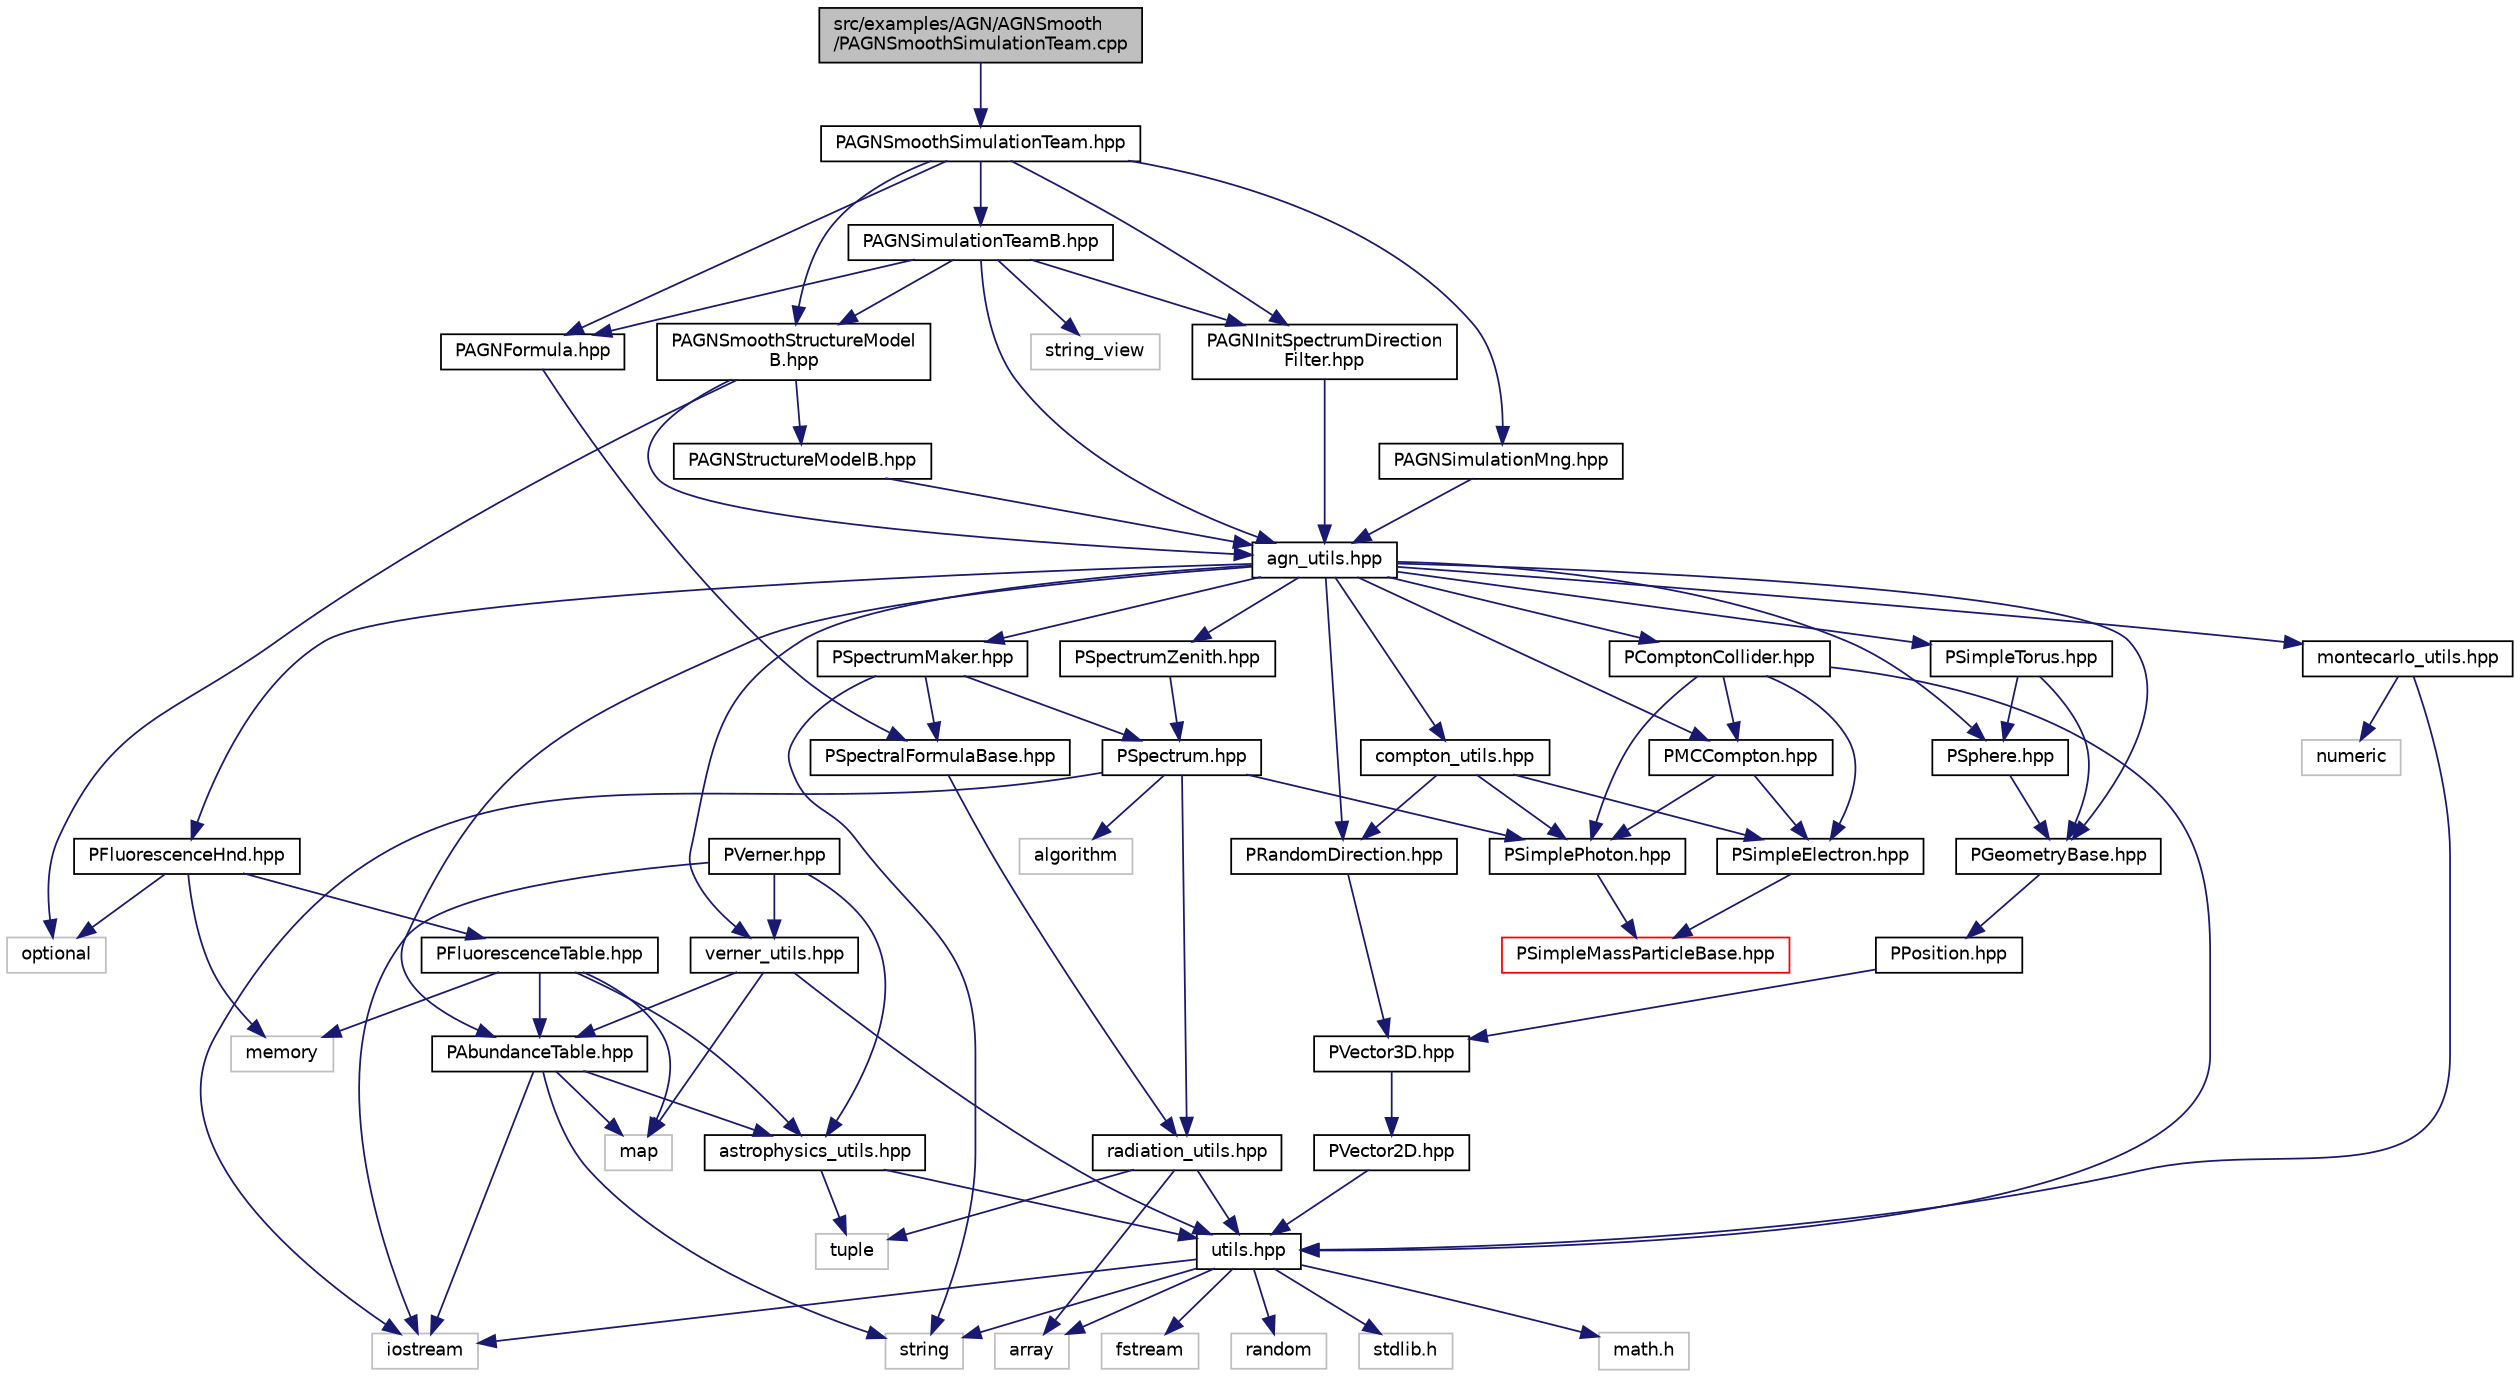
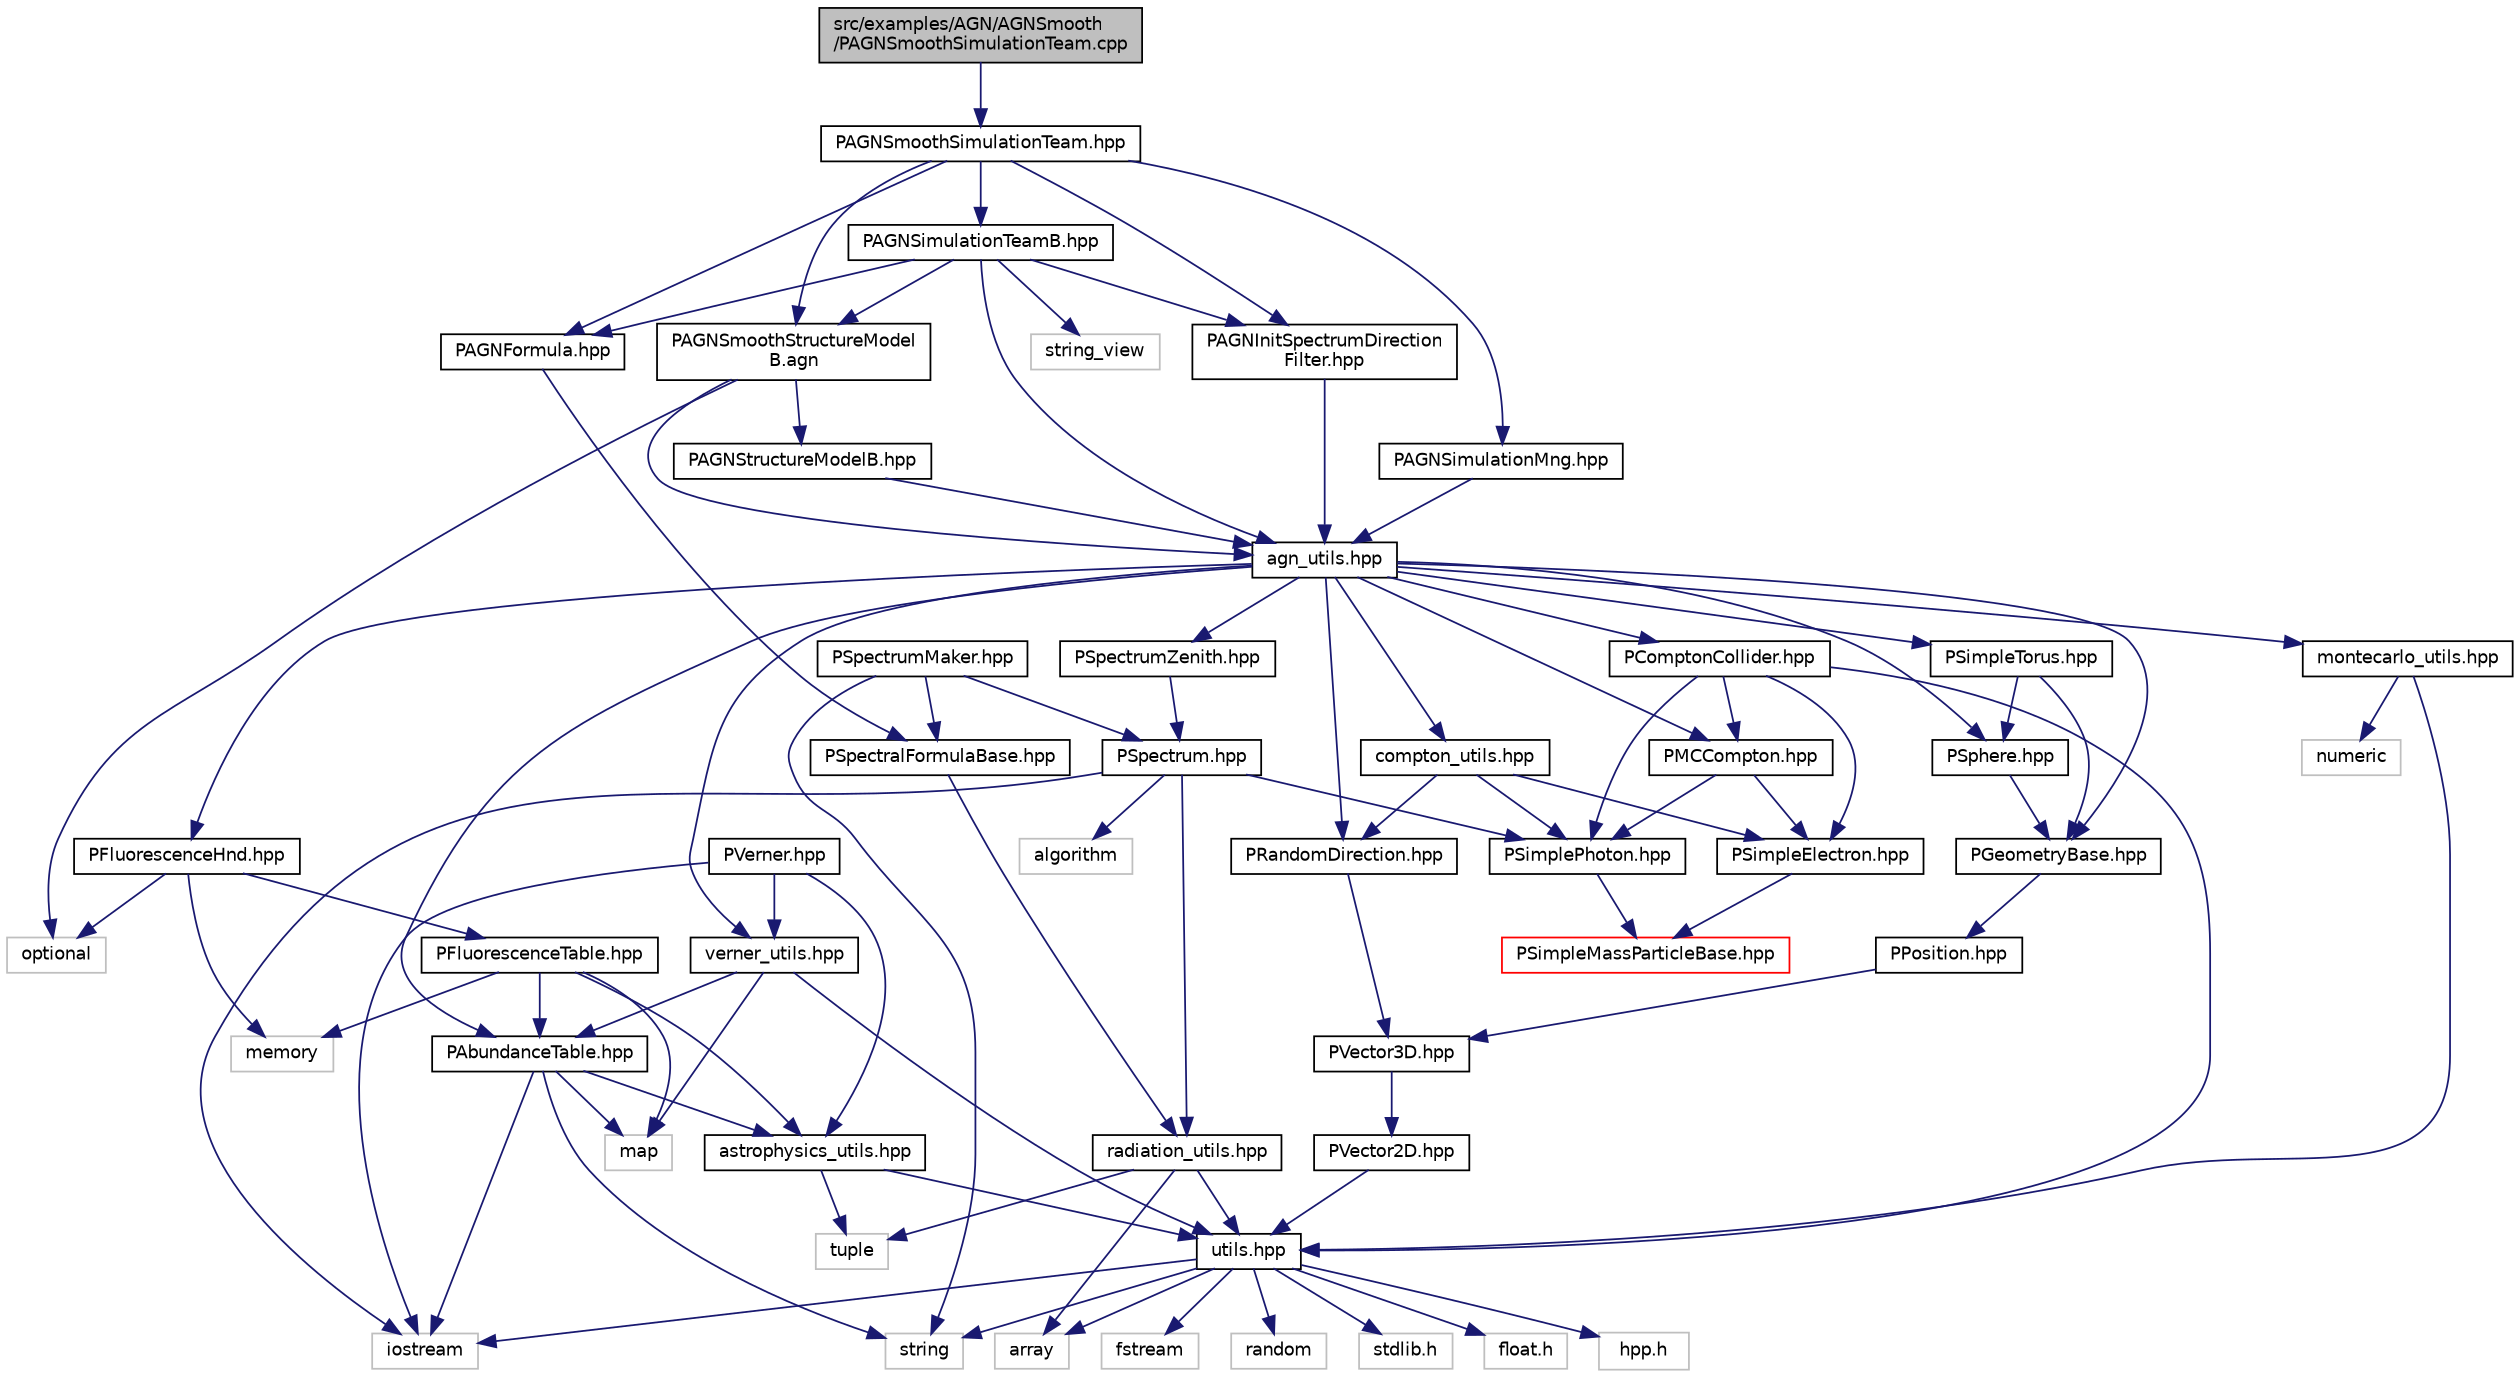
node "PAGNSmoothStructureModel B.hpp": label "PAGNSmoothStructureModel B.hpp" -> "PAGNSmoothStructureModel B.agn"
edge "agn_utils.hpp" -> "PSpectrumMaker.hpp": removed
node "float.h": added
node "math.h": label "math.h" -> "hpp.h"
